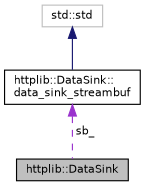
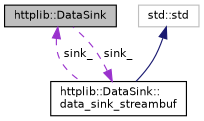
edge "httplib::DataSink:: data_sink_streambuf" -> "httplib::DataSink": added, label "sink_"
edge "httplib::DataSink" -> "httplib::DataSink:: data_sink_streambuf": label " sb_" -> " sink_"
